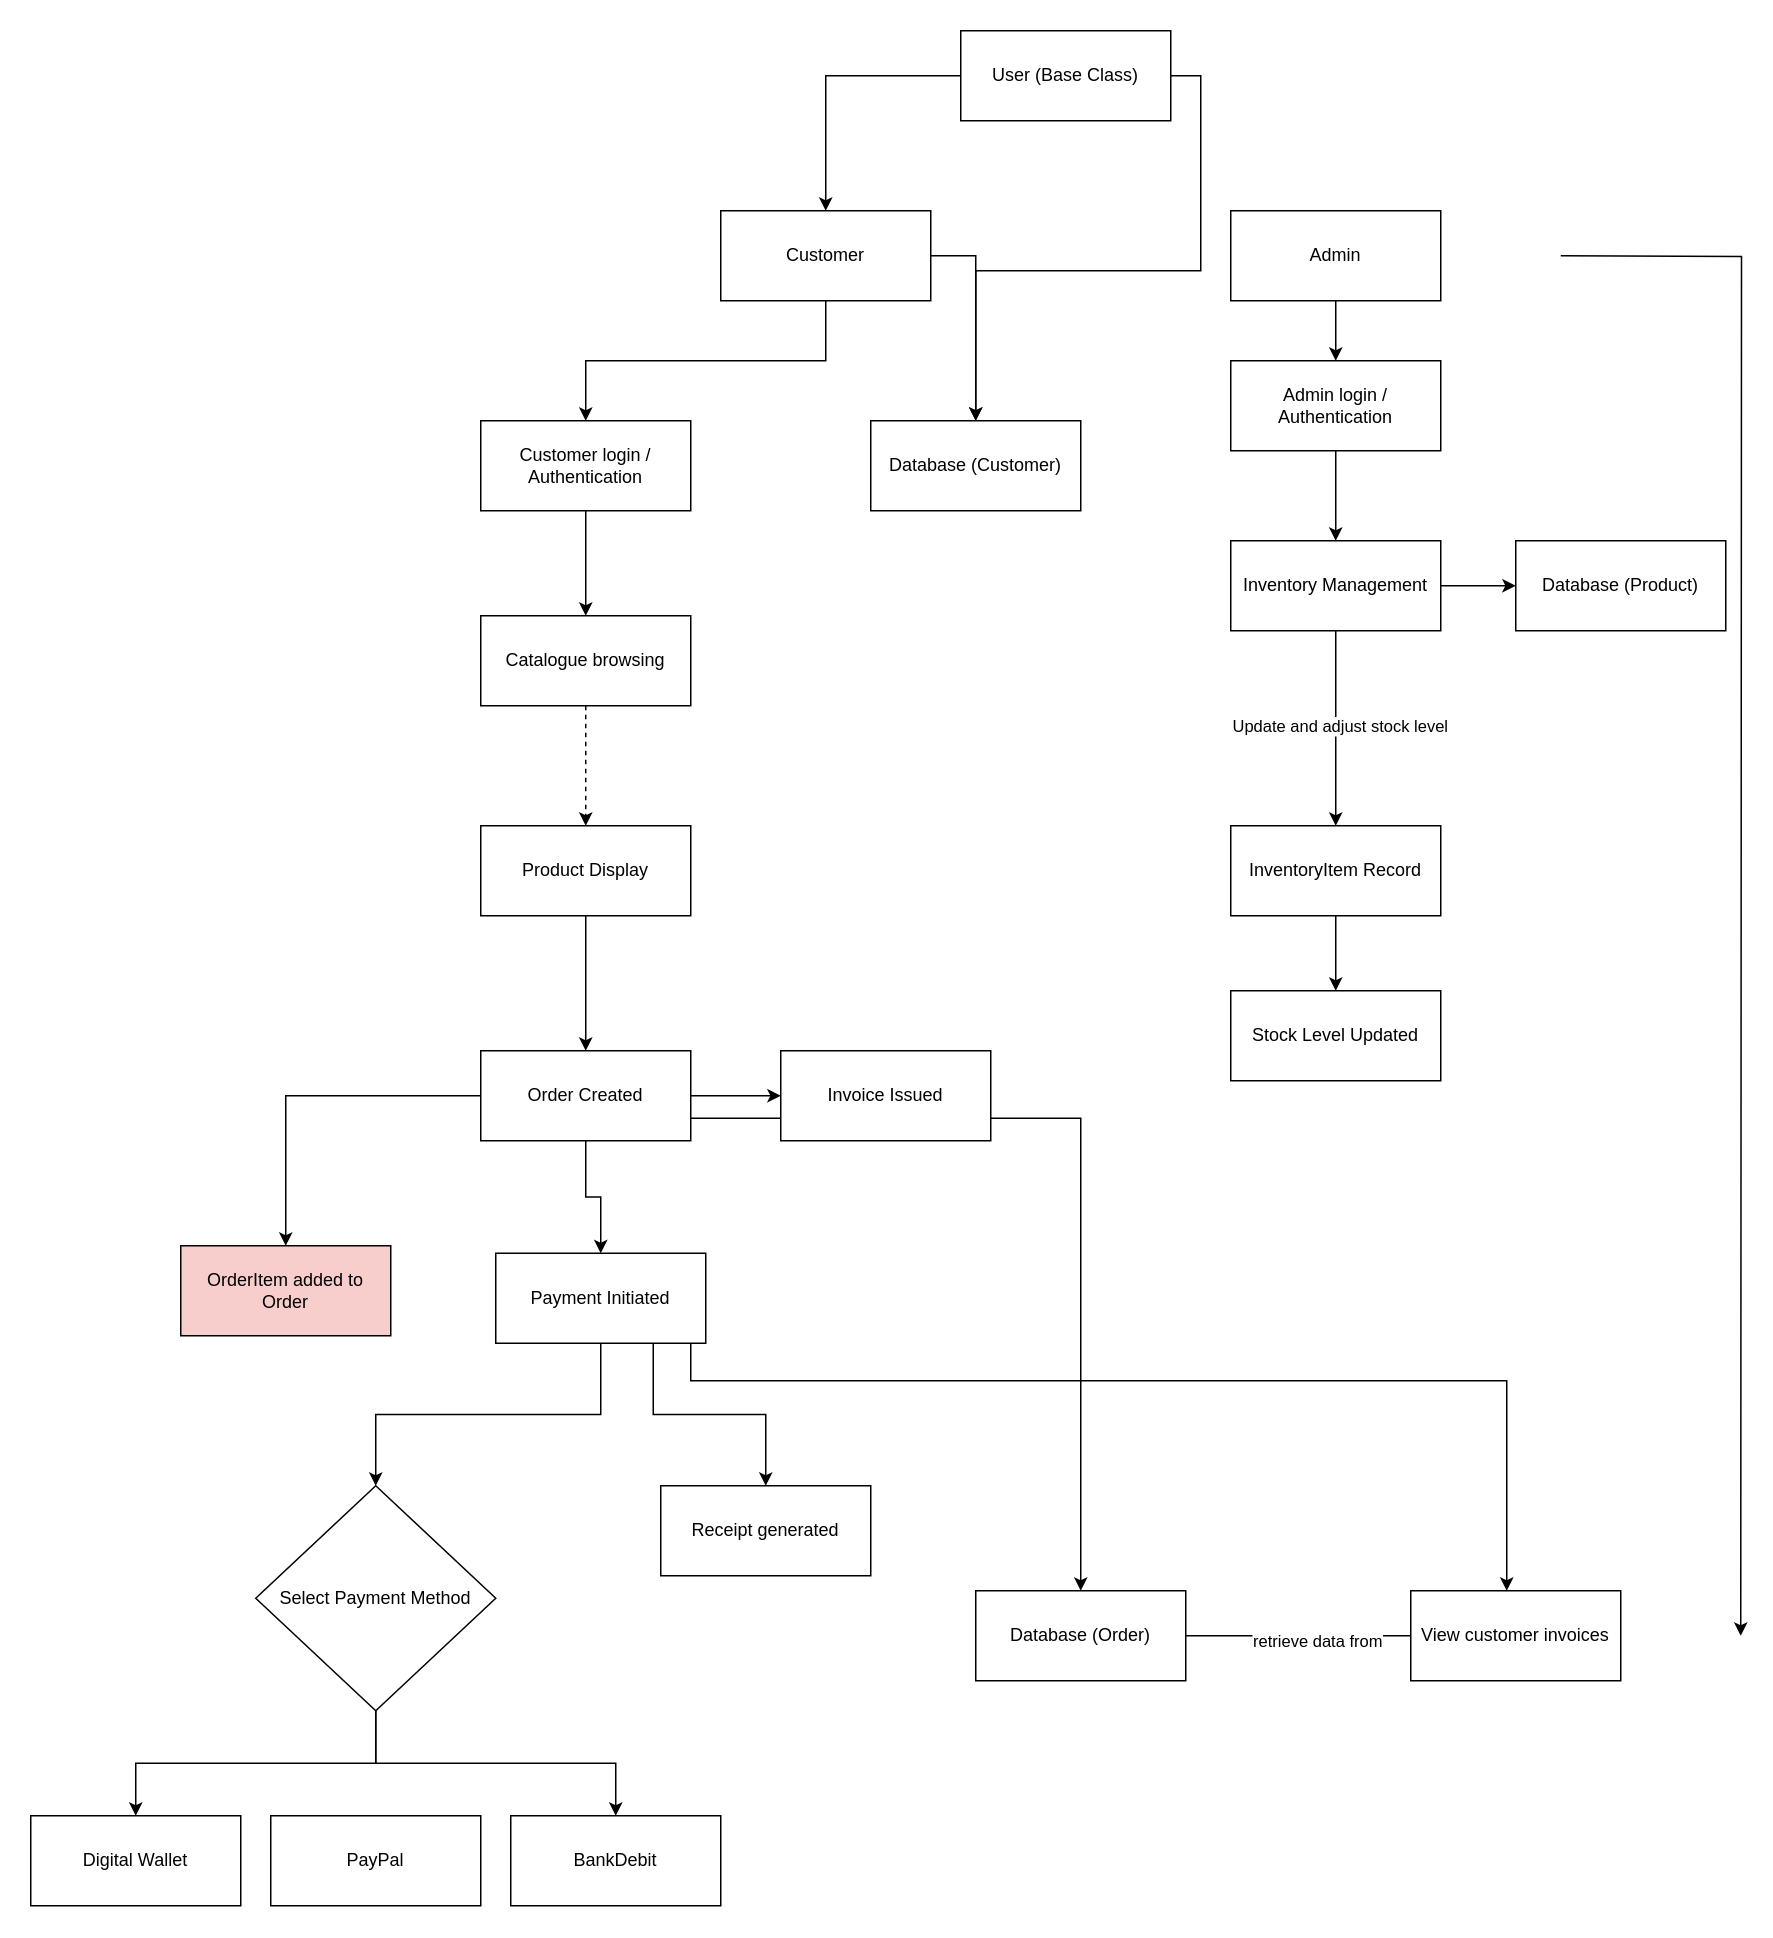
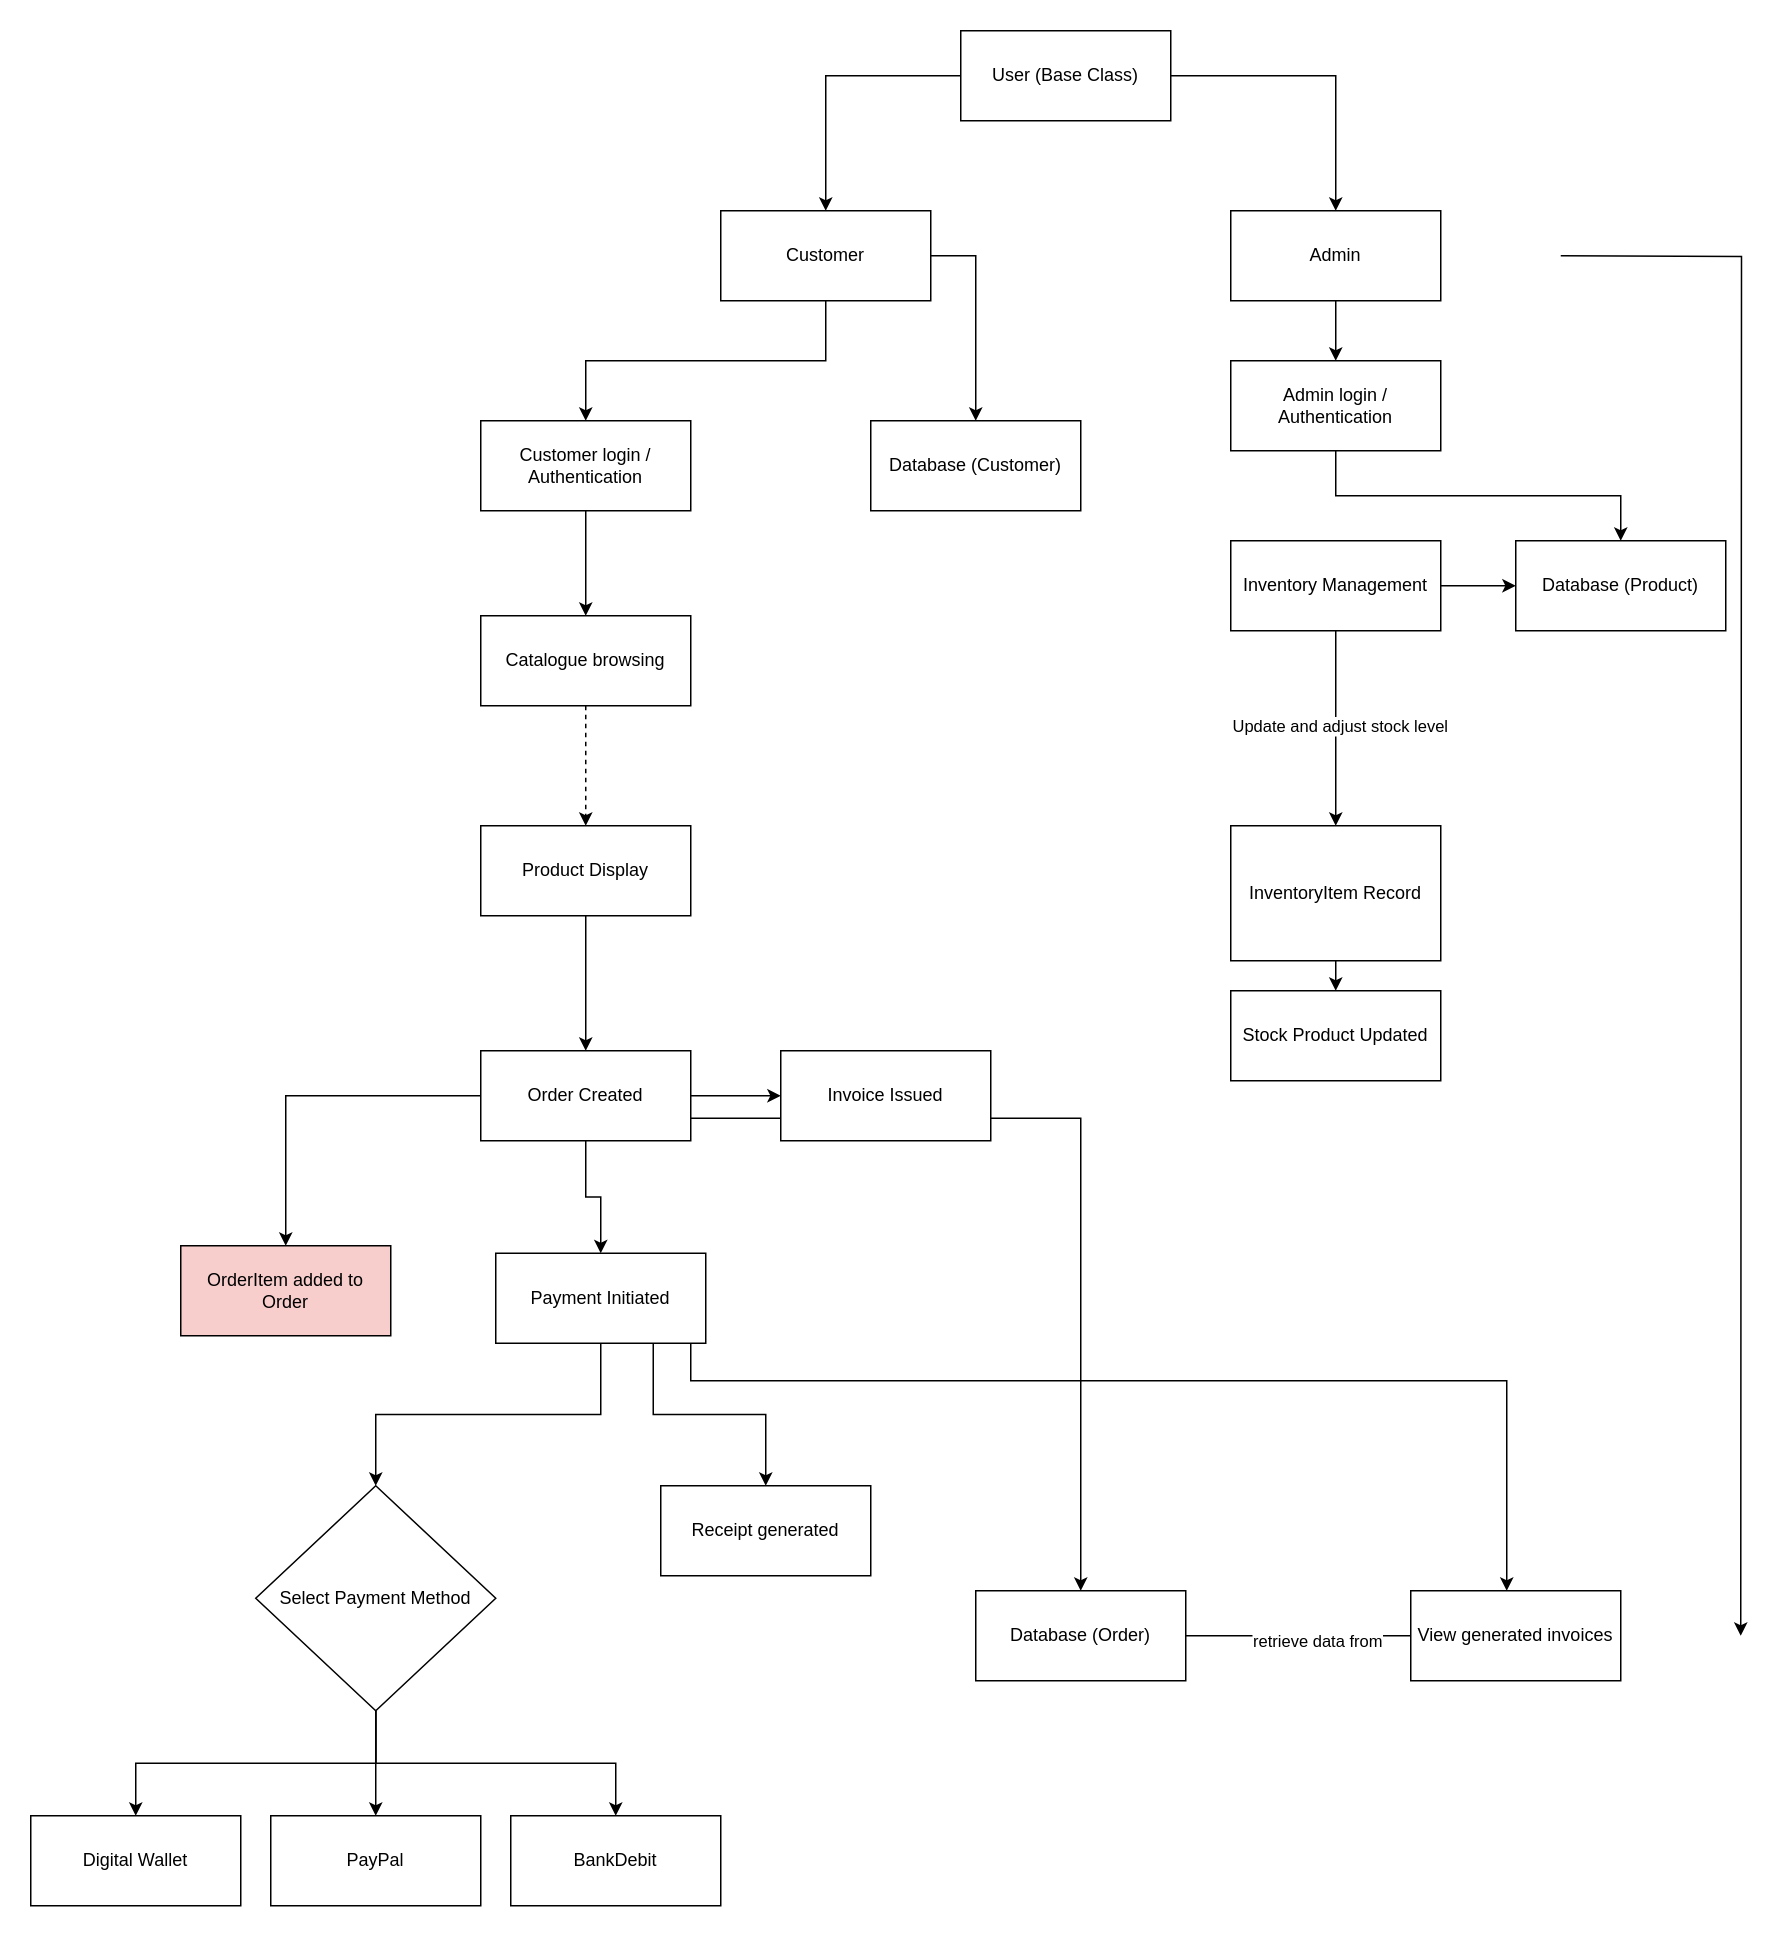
edge "User (Base Class)" -> "Database (Customer)": now "User (Base Class)" -> "Admin"
edge "Admin login / Authentication" -> "Inventory Management": now "Admin login / Authentication" -> "Database (Product)"
node "InventoryItem Record": size 210x90 -> 210x135
node "Stock Level Updated": label "Stock Level Updated" -> "Stock Product Updated"
node "View customer invoices": label "View customer invoices" -> "View generated invoices"
edge "Select Payment Method" -> "PayPal": added
